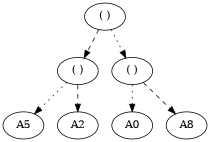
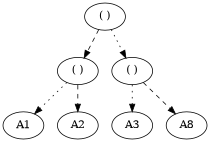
node "A5": label "A5" -> "A1"
node "A0": label "A0" -> "A3"
